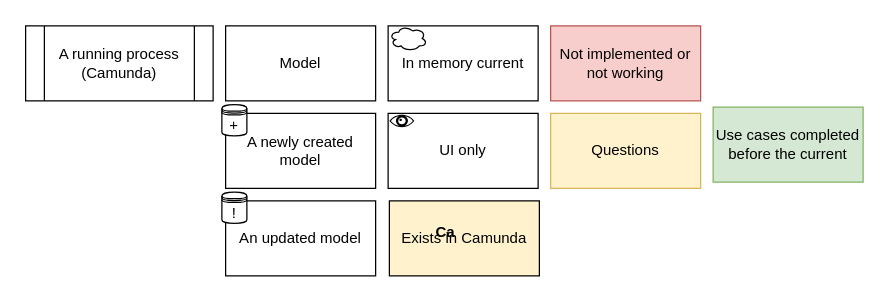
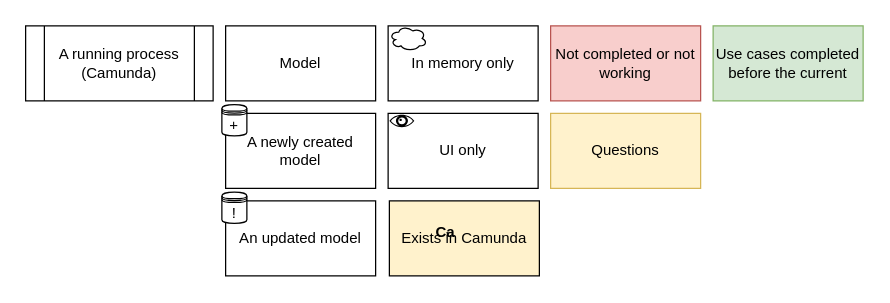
node "In memory current": label "In memory current" -> "In memory only"
node "Not implemented or not working": label "Not implemented or not working" -> "Not completed or not working"
node "Use cases completed before the current": moved (788, 144) -> (788, 63)
